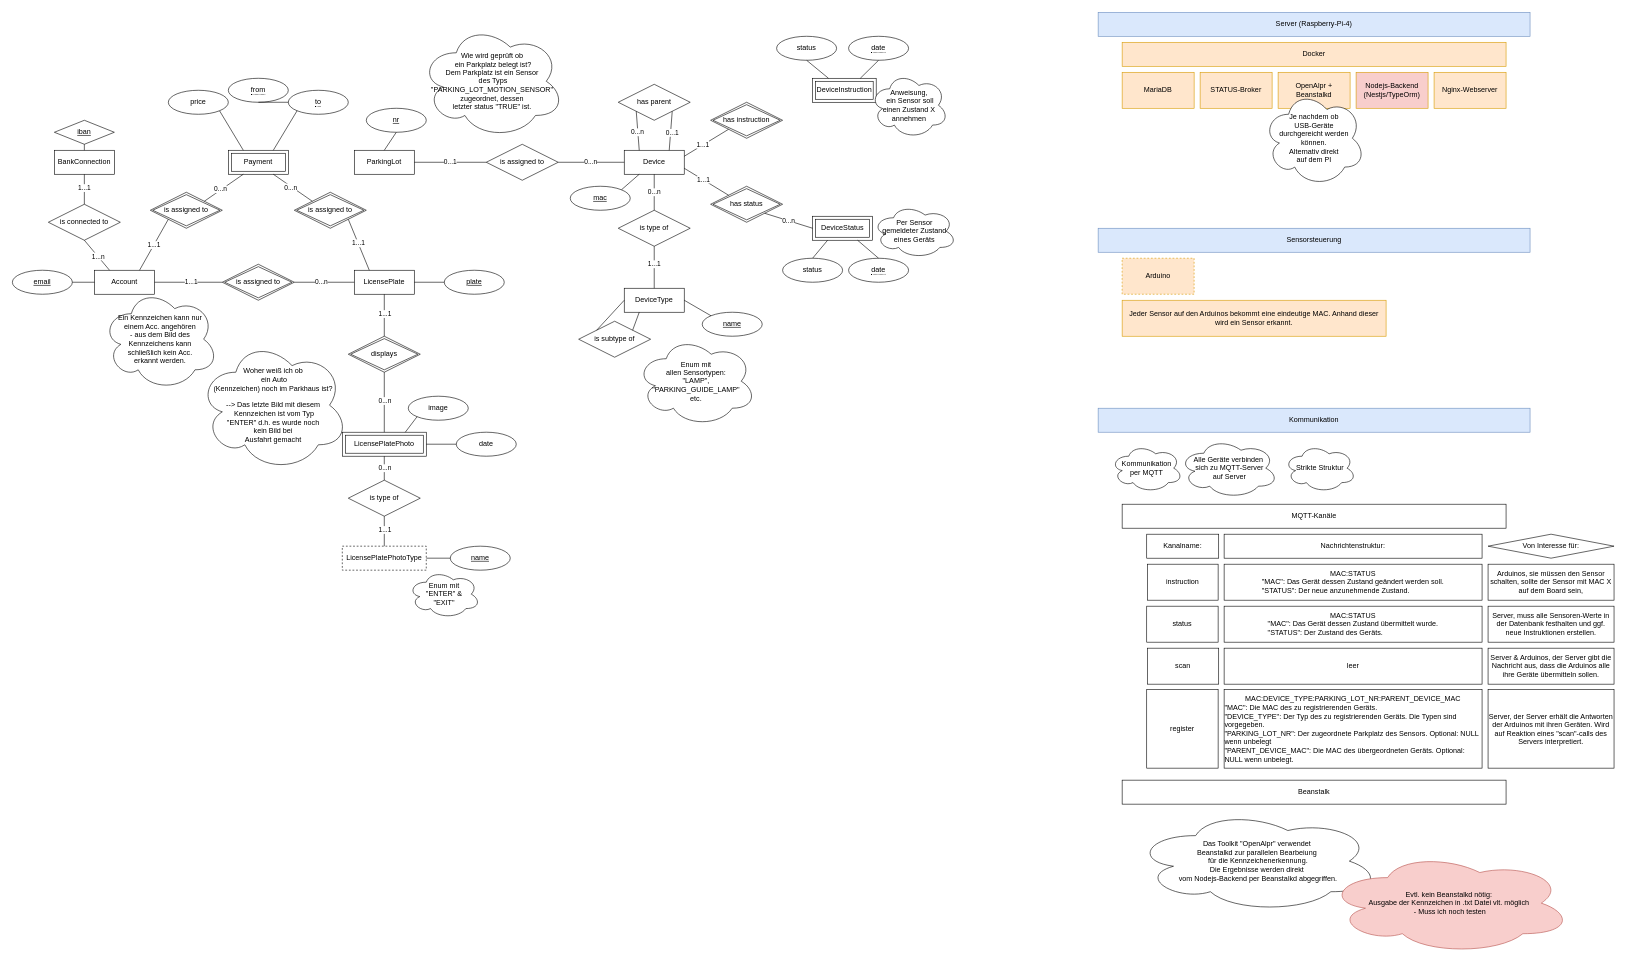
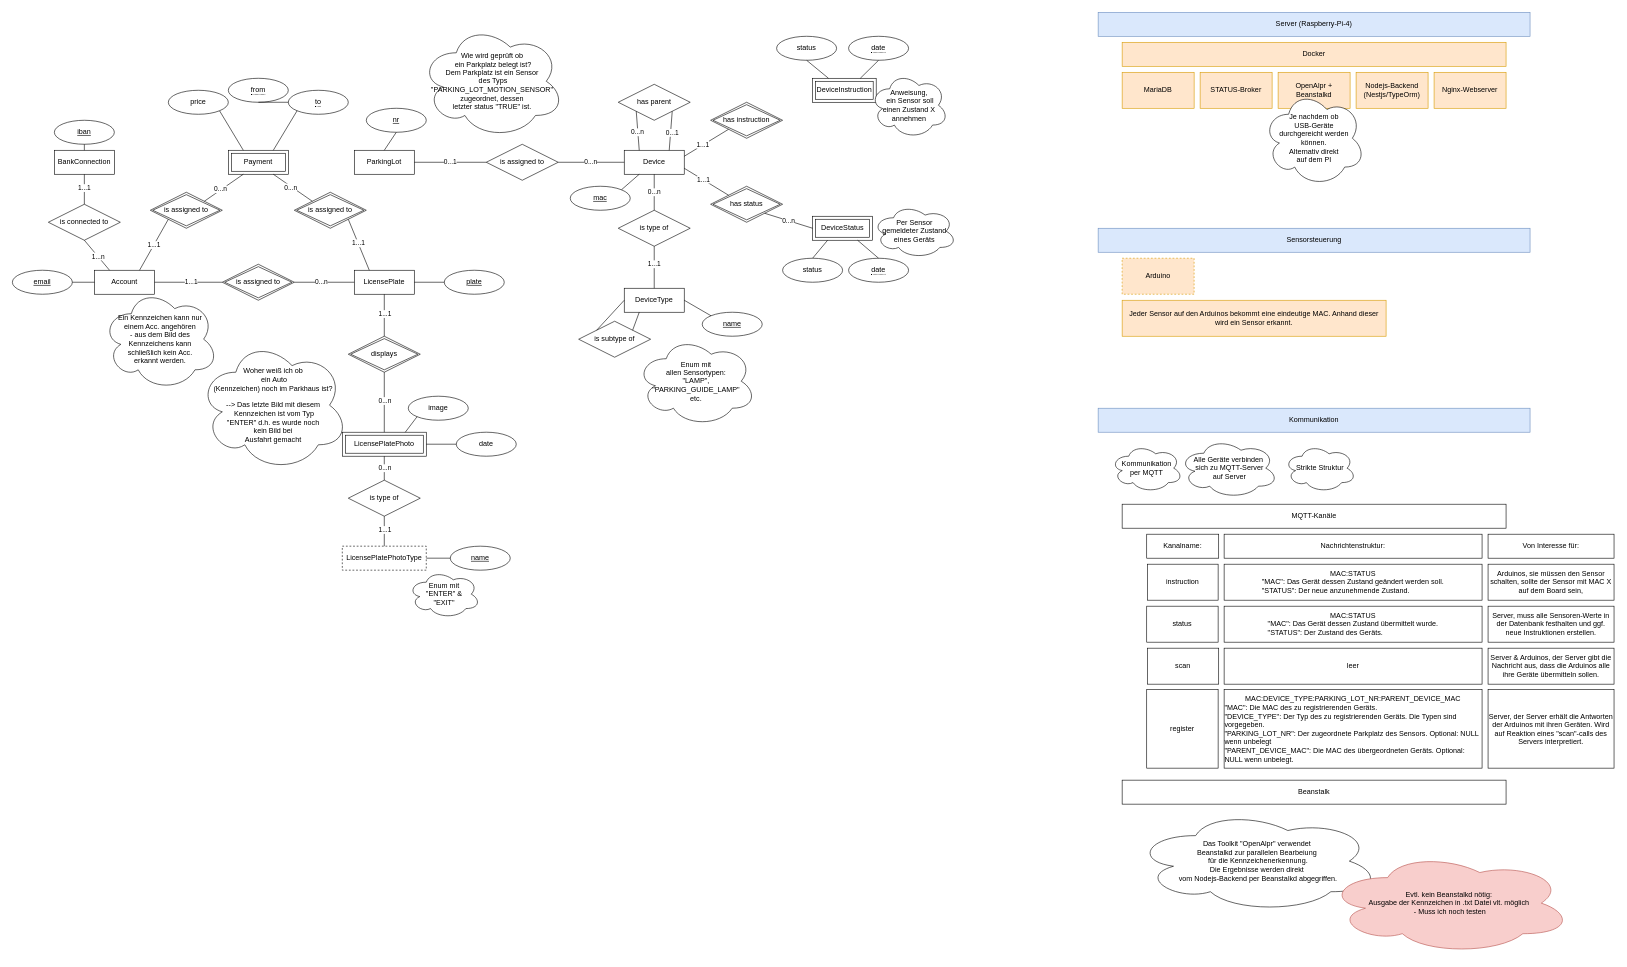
node "Nodejs-Backend (Nestjs/TypeOrm)": fillcolor #f8cecc -> #ffe6cc
node "iban": shape diamond -> ellipse
node "Von Interesse für:": shape diamond -> rectangle
